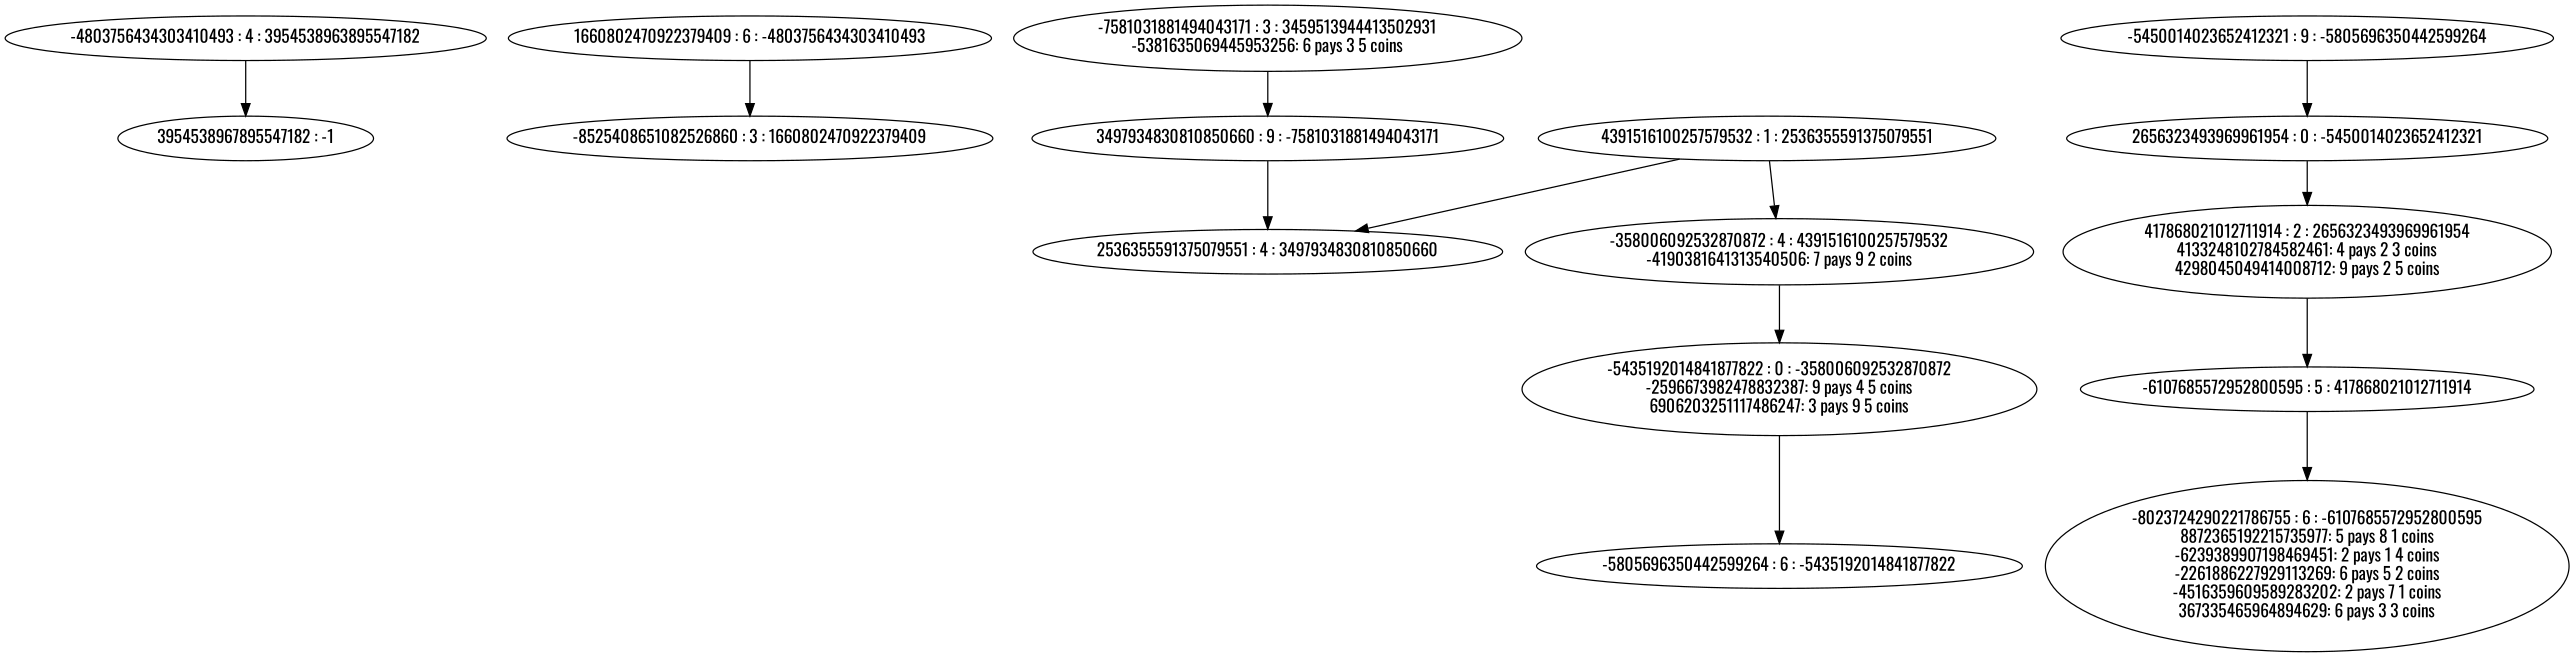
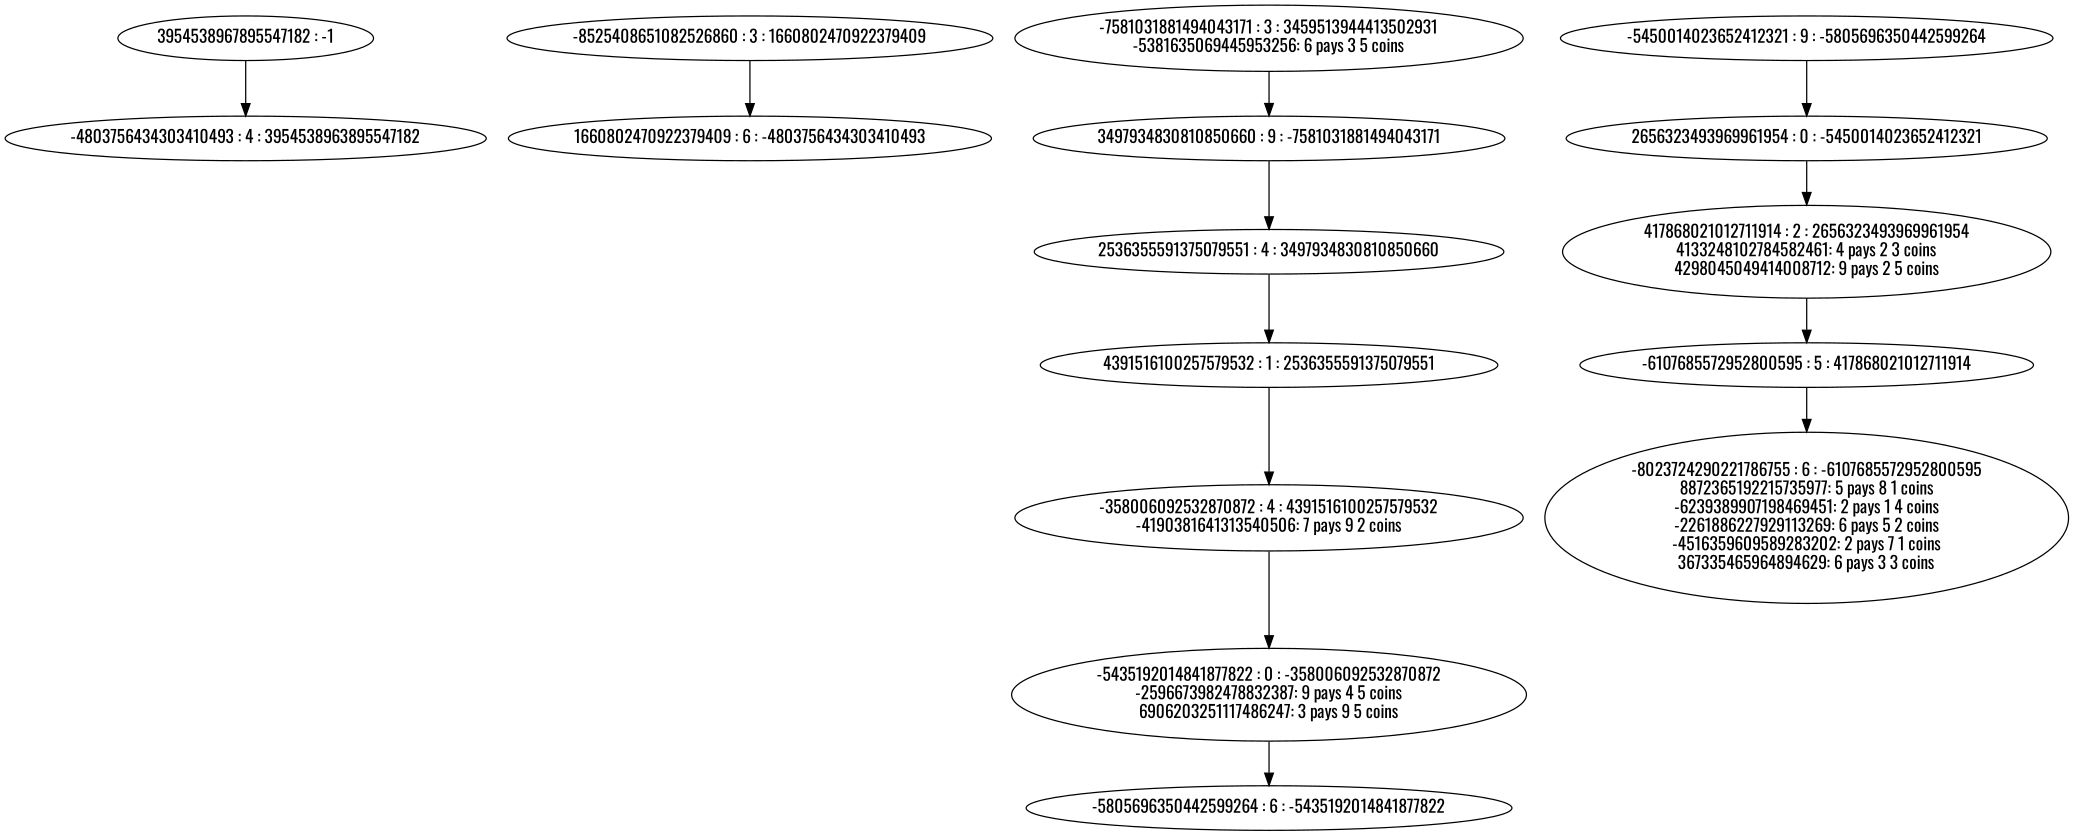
edge "-4803756434303410493 : 4 : 3954538963895547182" -> "3954538967895547182 : -1": reversed
edge "1660802470922379409 : 6 : -4803756434303410493" -> "-8525408651082526860 : 3 : 1660802470922379409": reversed
edge "4391516100257579532 : 1 : 2536355591375079551" -> "2536355591375079551 : 4 : 3497934830810850660": reversed
